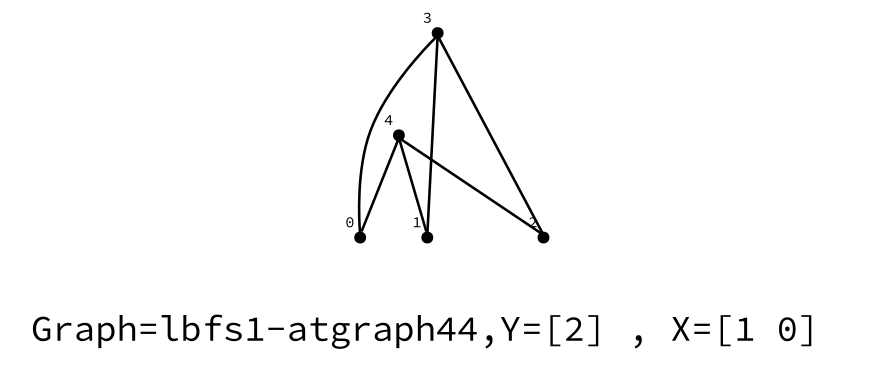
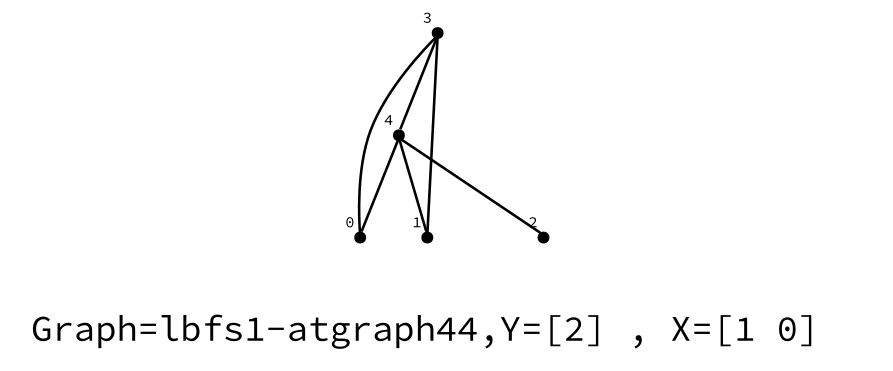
edge "3" -- "2": now "3" -- "4"
